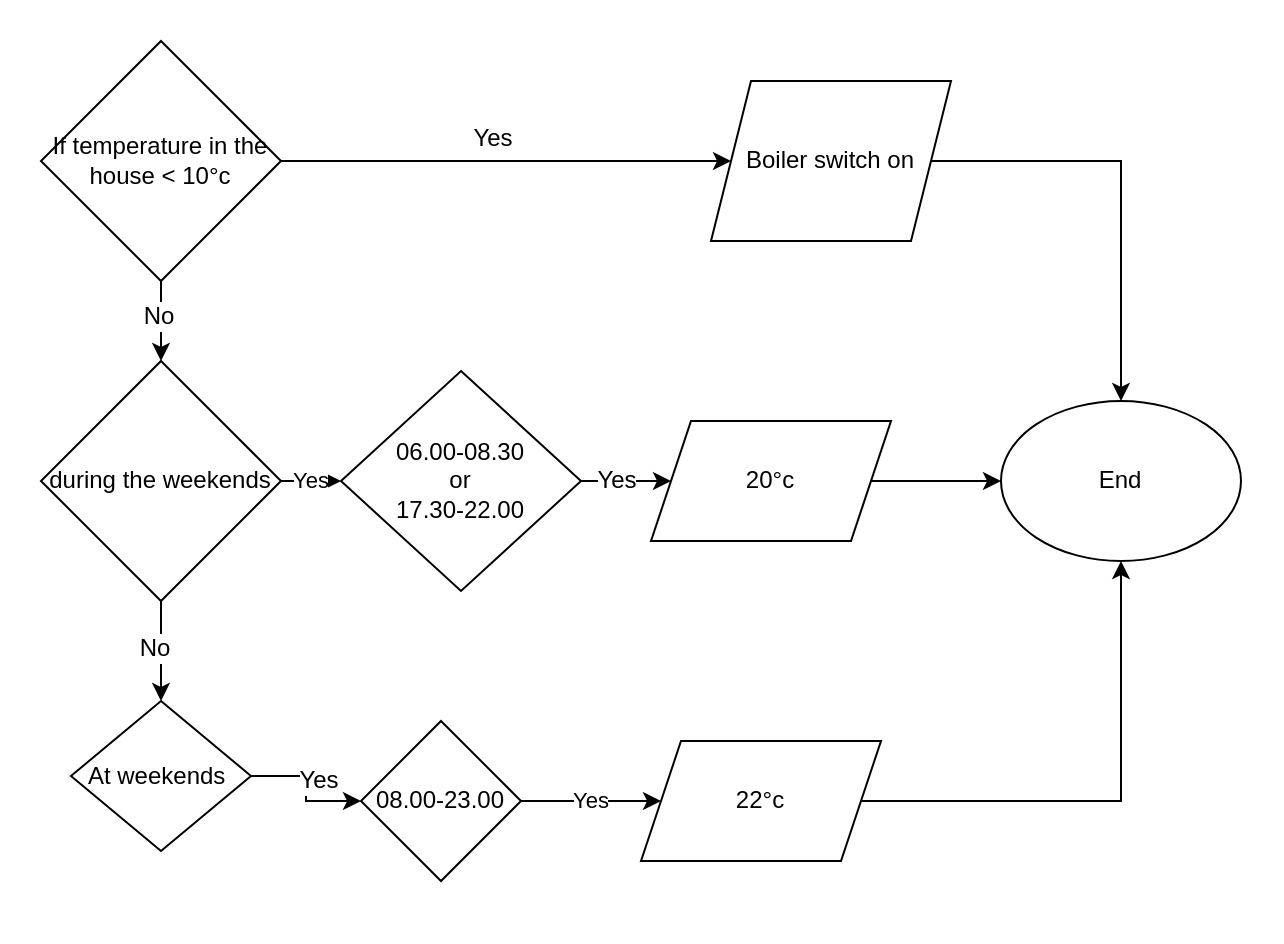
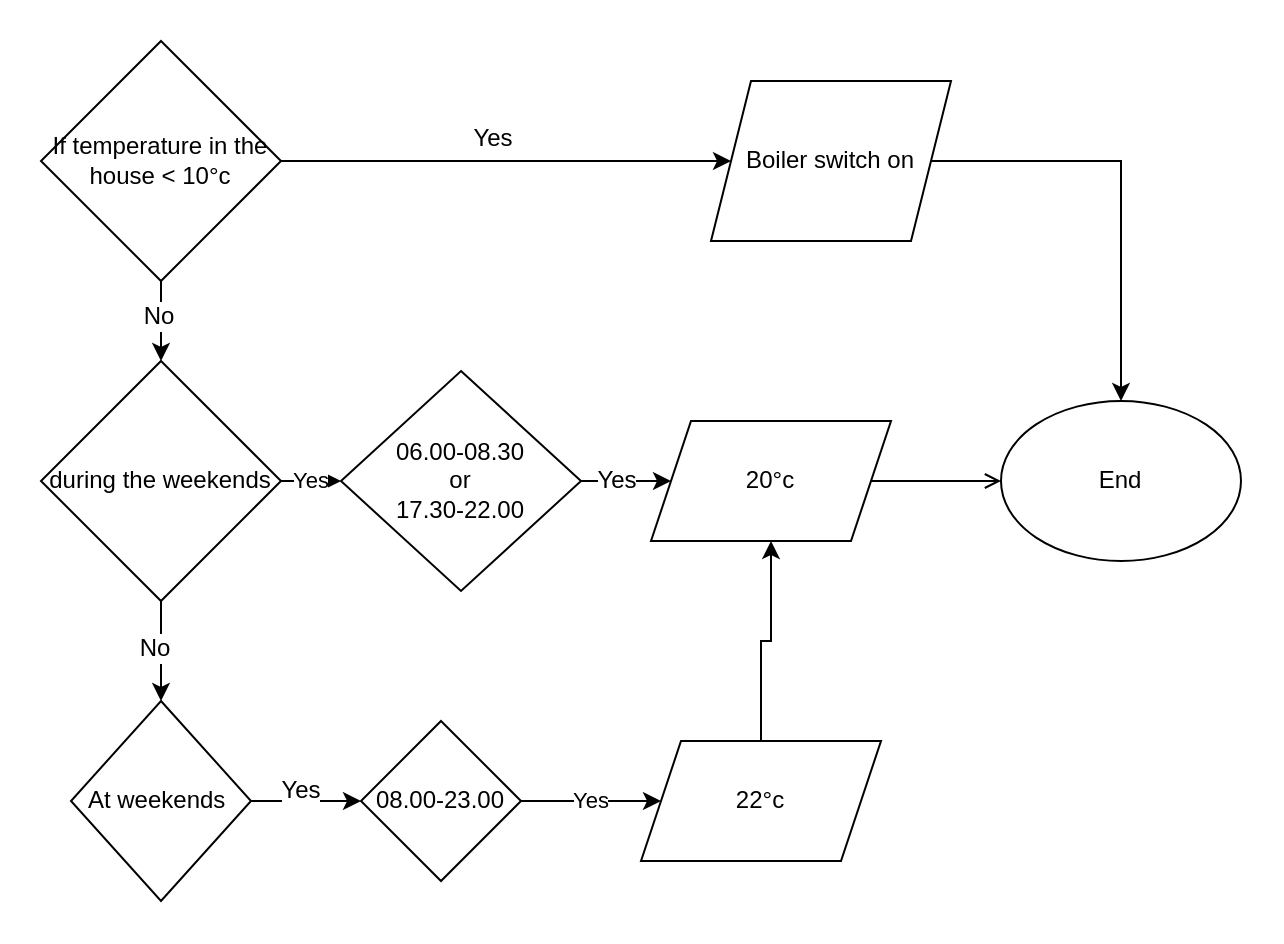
edge "20°c" -> "End": arrowhead classic -> open
node "At weekends": size 180x150 -> 180x200
edge "22°c" -> "End": now "22°c" -> "20°c"
